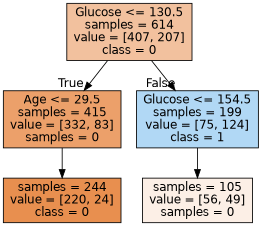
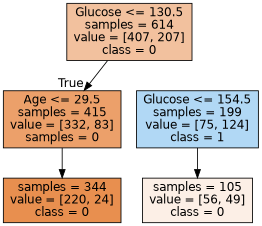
edge "Glucose <= 130.5 samples = 614 value = [407, 207] class = 0" -> "Glucose <= 154.5 samples = 199 value = [75, 124] class = 1": removed
node "samples = 244 value = [220, 24] class = 0": label "samples = 244 value = [220, 24] class = 0" -> "samples = 344 value = [220, 24] class = 0"
node "samples = 105 value = [56, 49] samples = 0": label "samples = 105 value = [56, 49] samples = 0" -> "samples = 105 value = [56, 49] class = 0"
